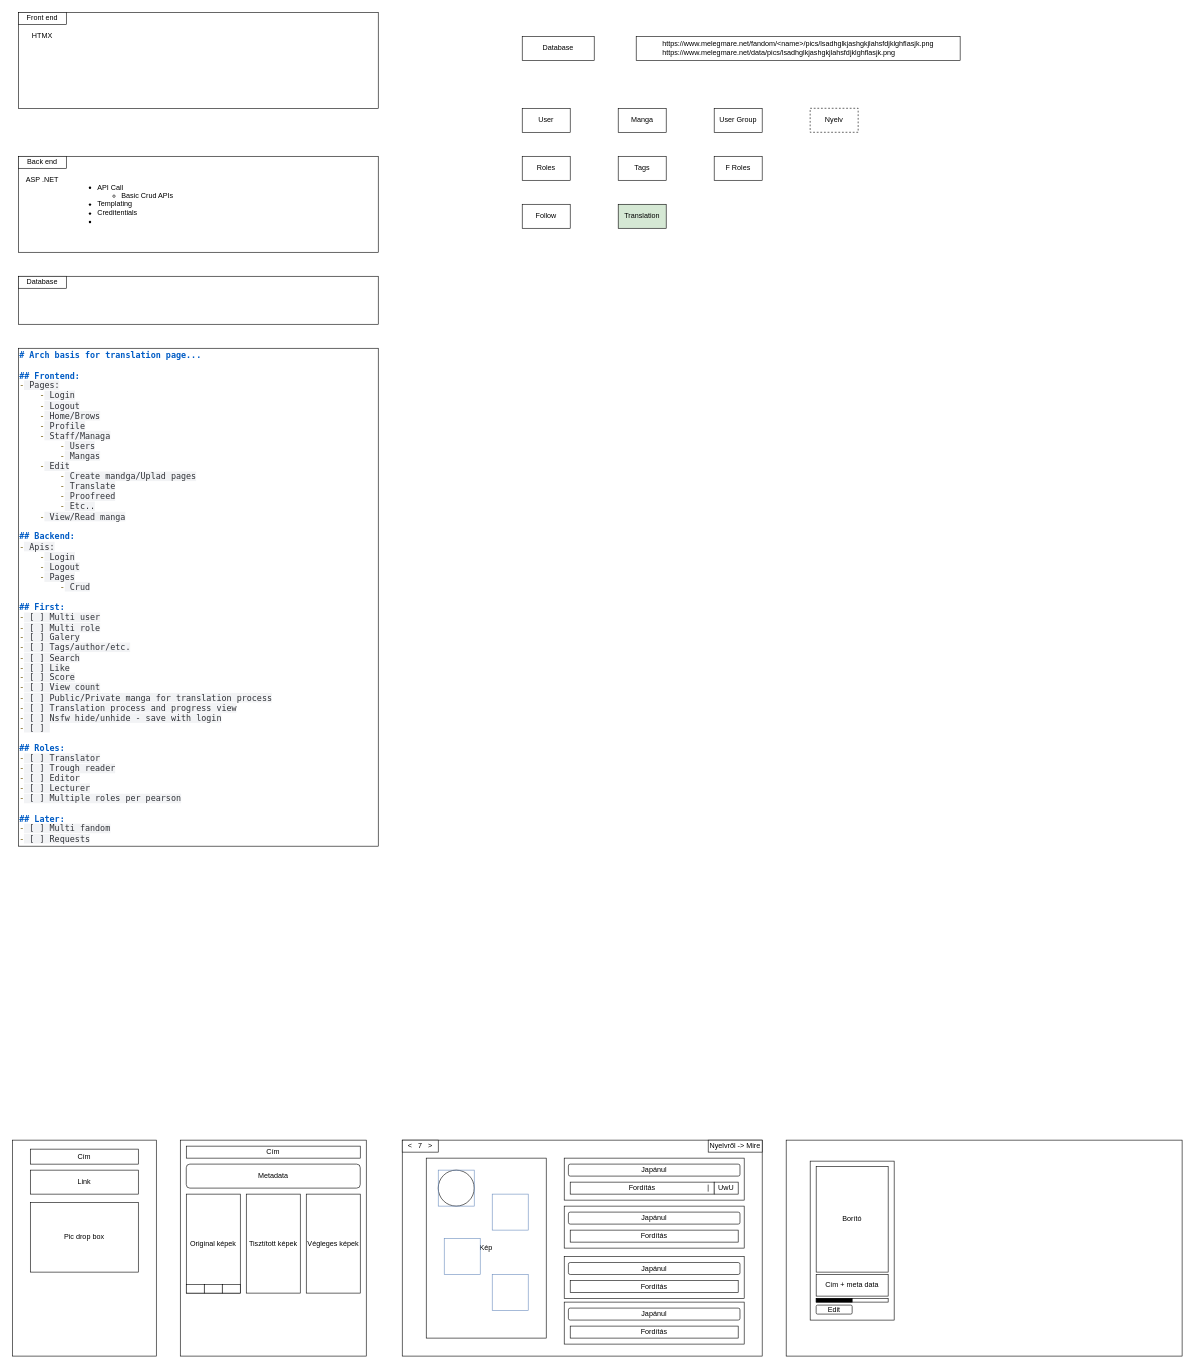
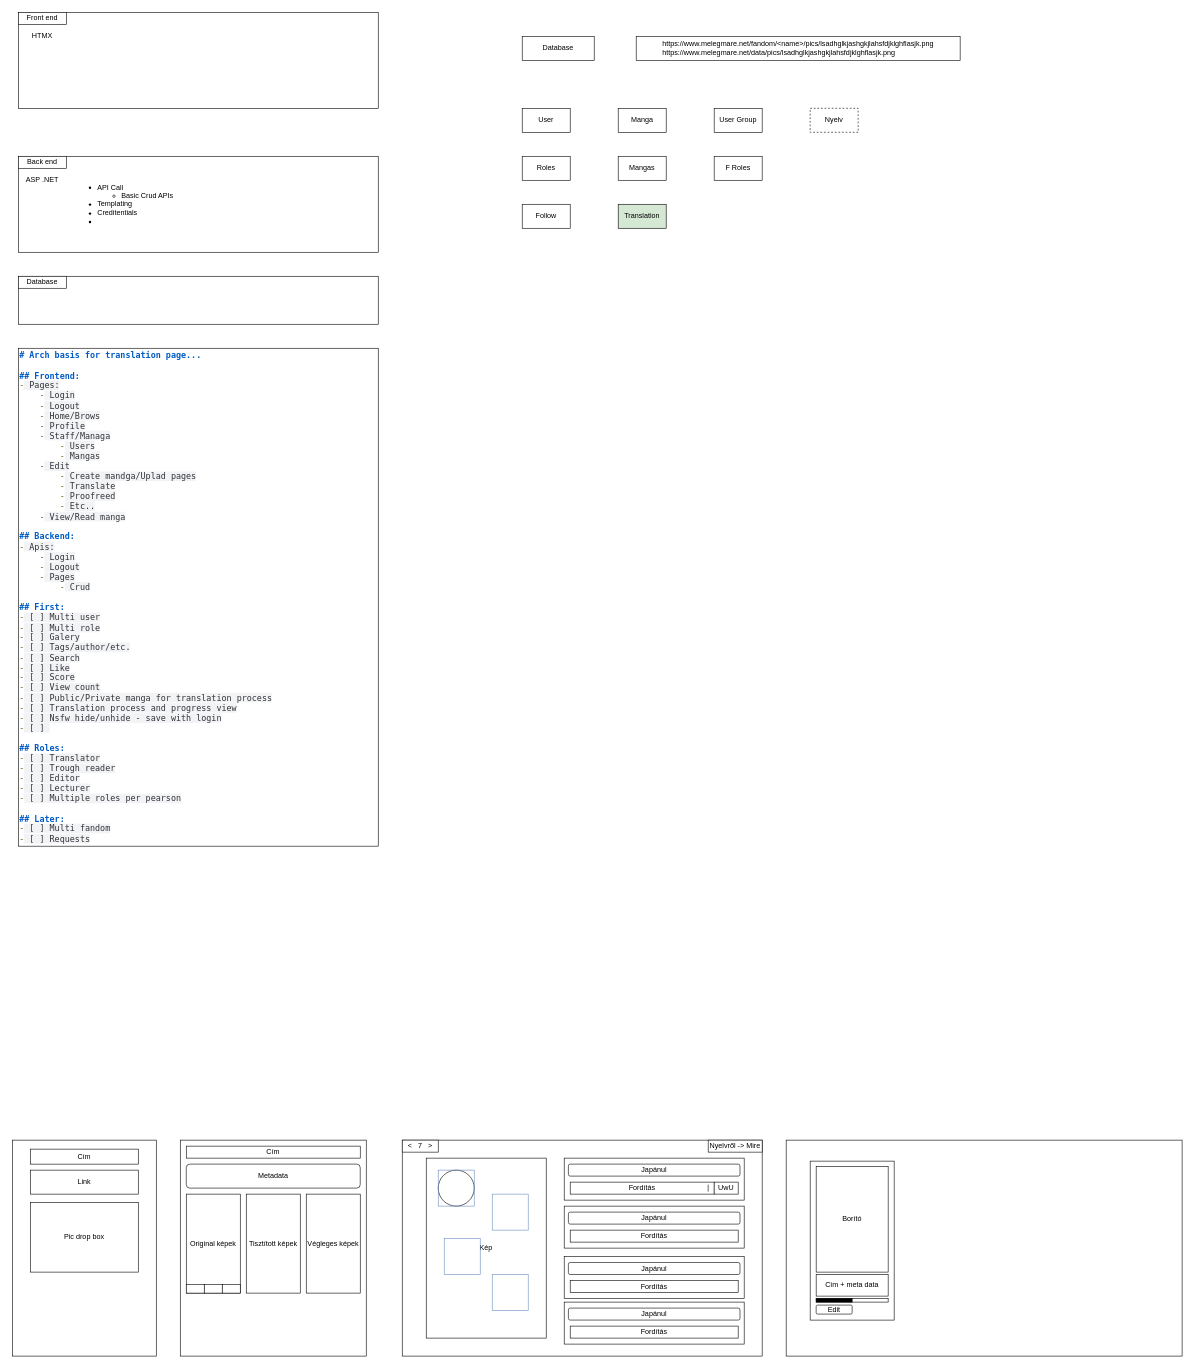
node "Tags": label "Tags" -> "Mangas"
